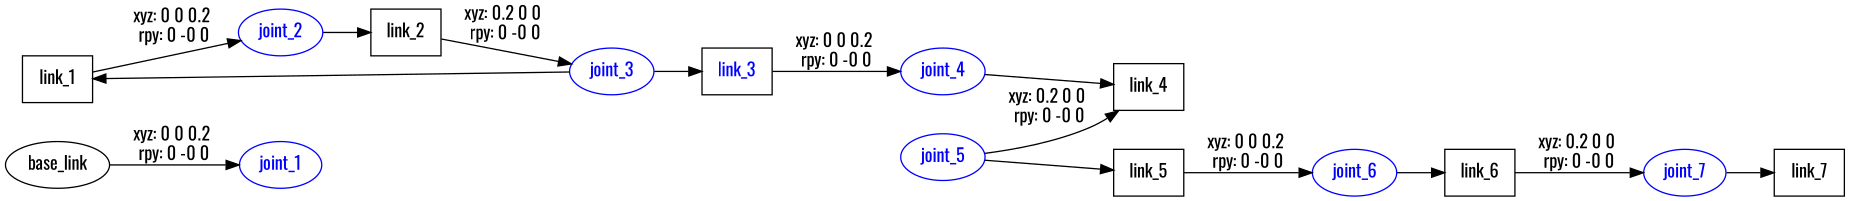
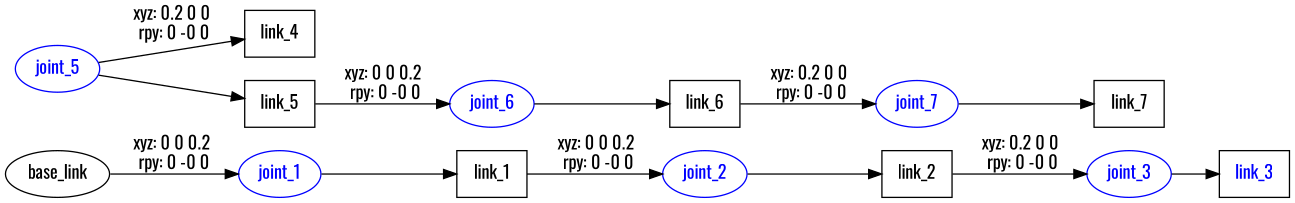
node "joint_4": removed
edge "joint_3" -> "link_1": now "joint_1" -> "link_1"
